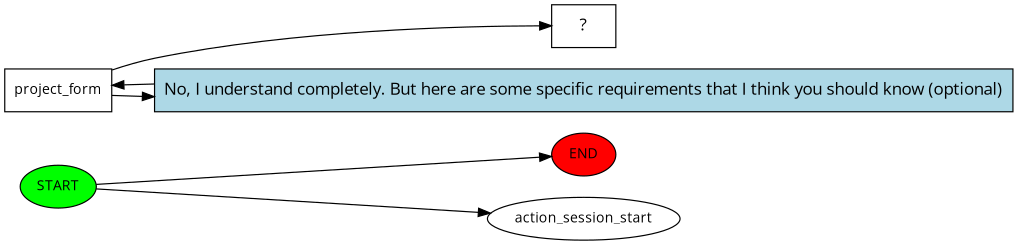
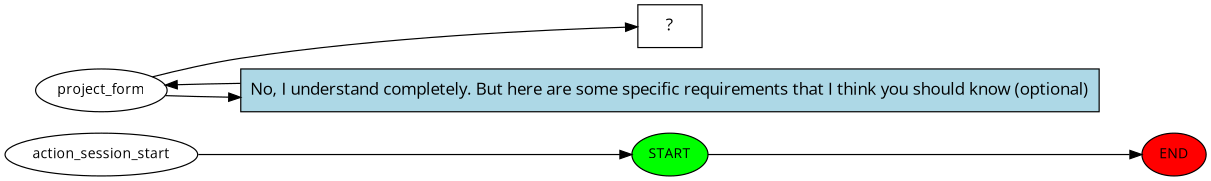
node "project_form": shape box -> ellipse
edge "START" -> "action_session_start": reversed
